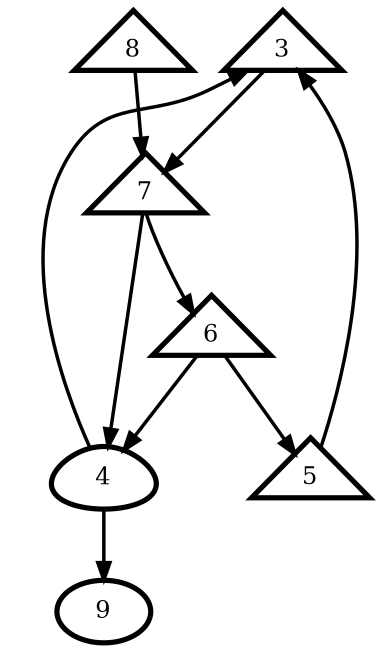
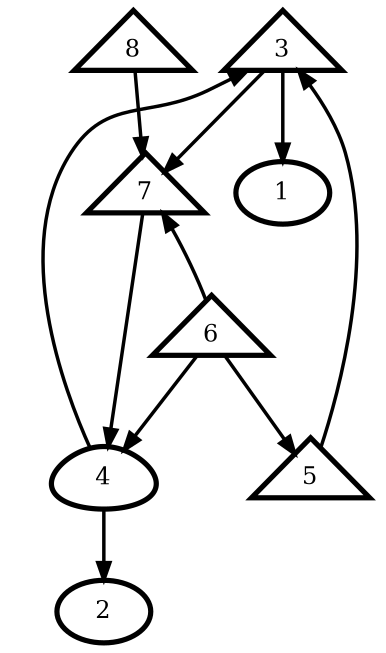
node "1": added
edge "7" -> "6": reversed
node "9": label "9" -> "2"
